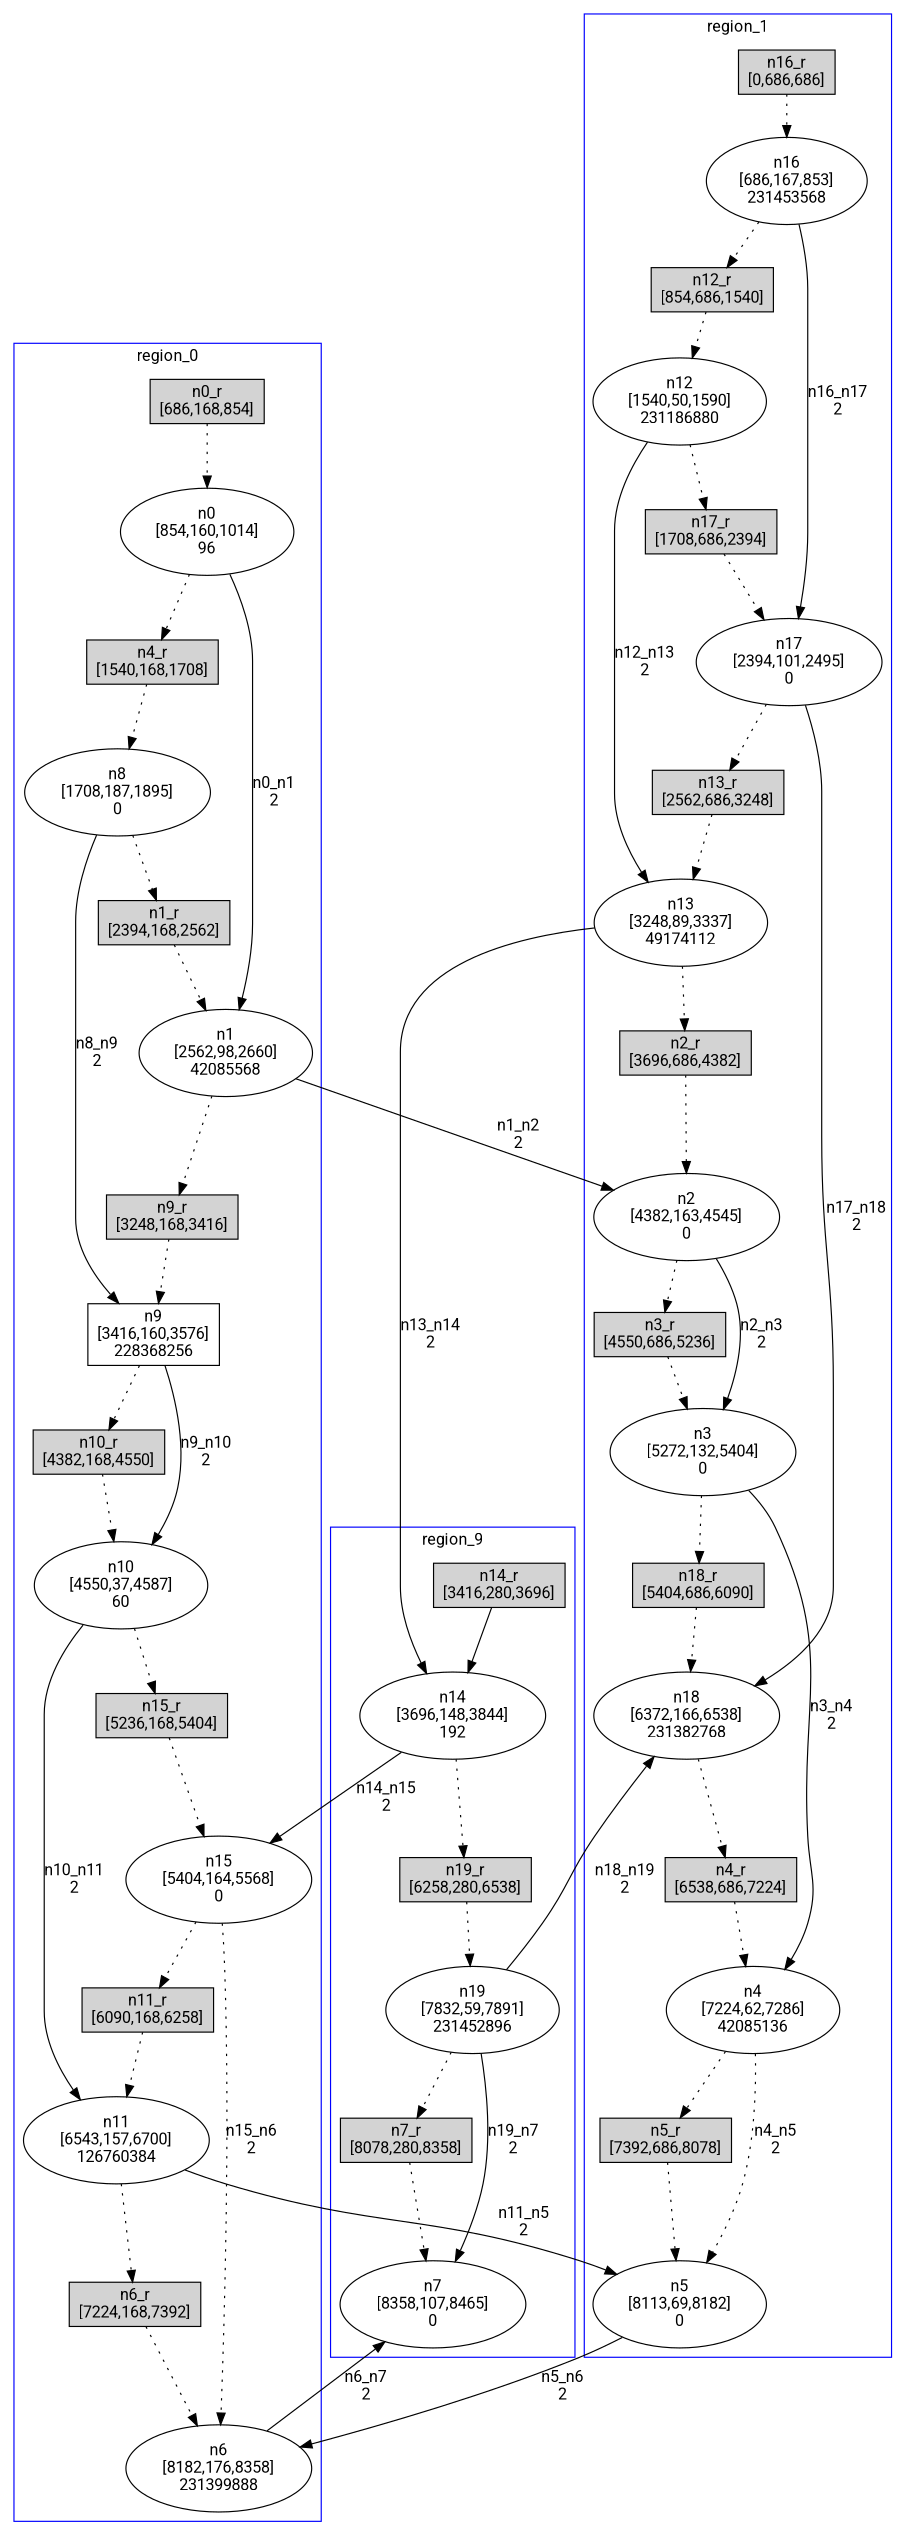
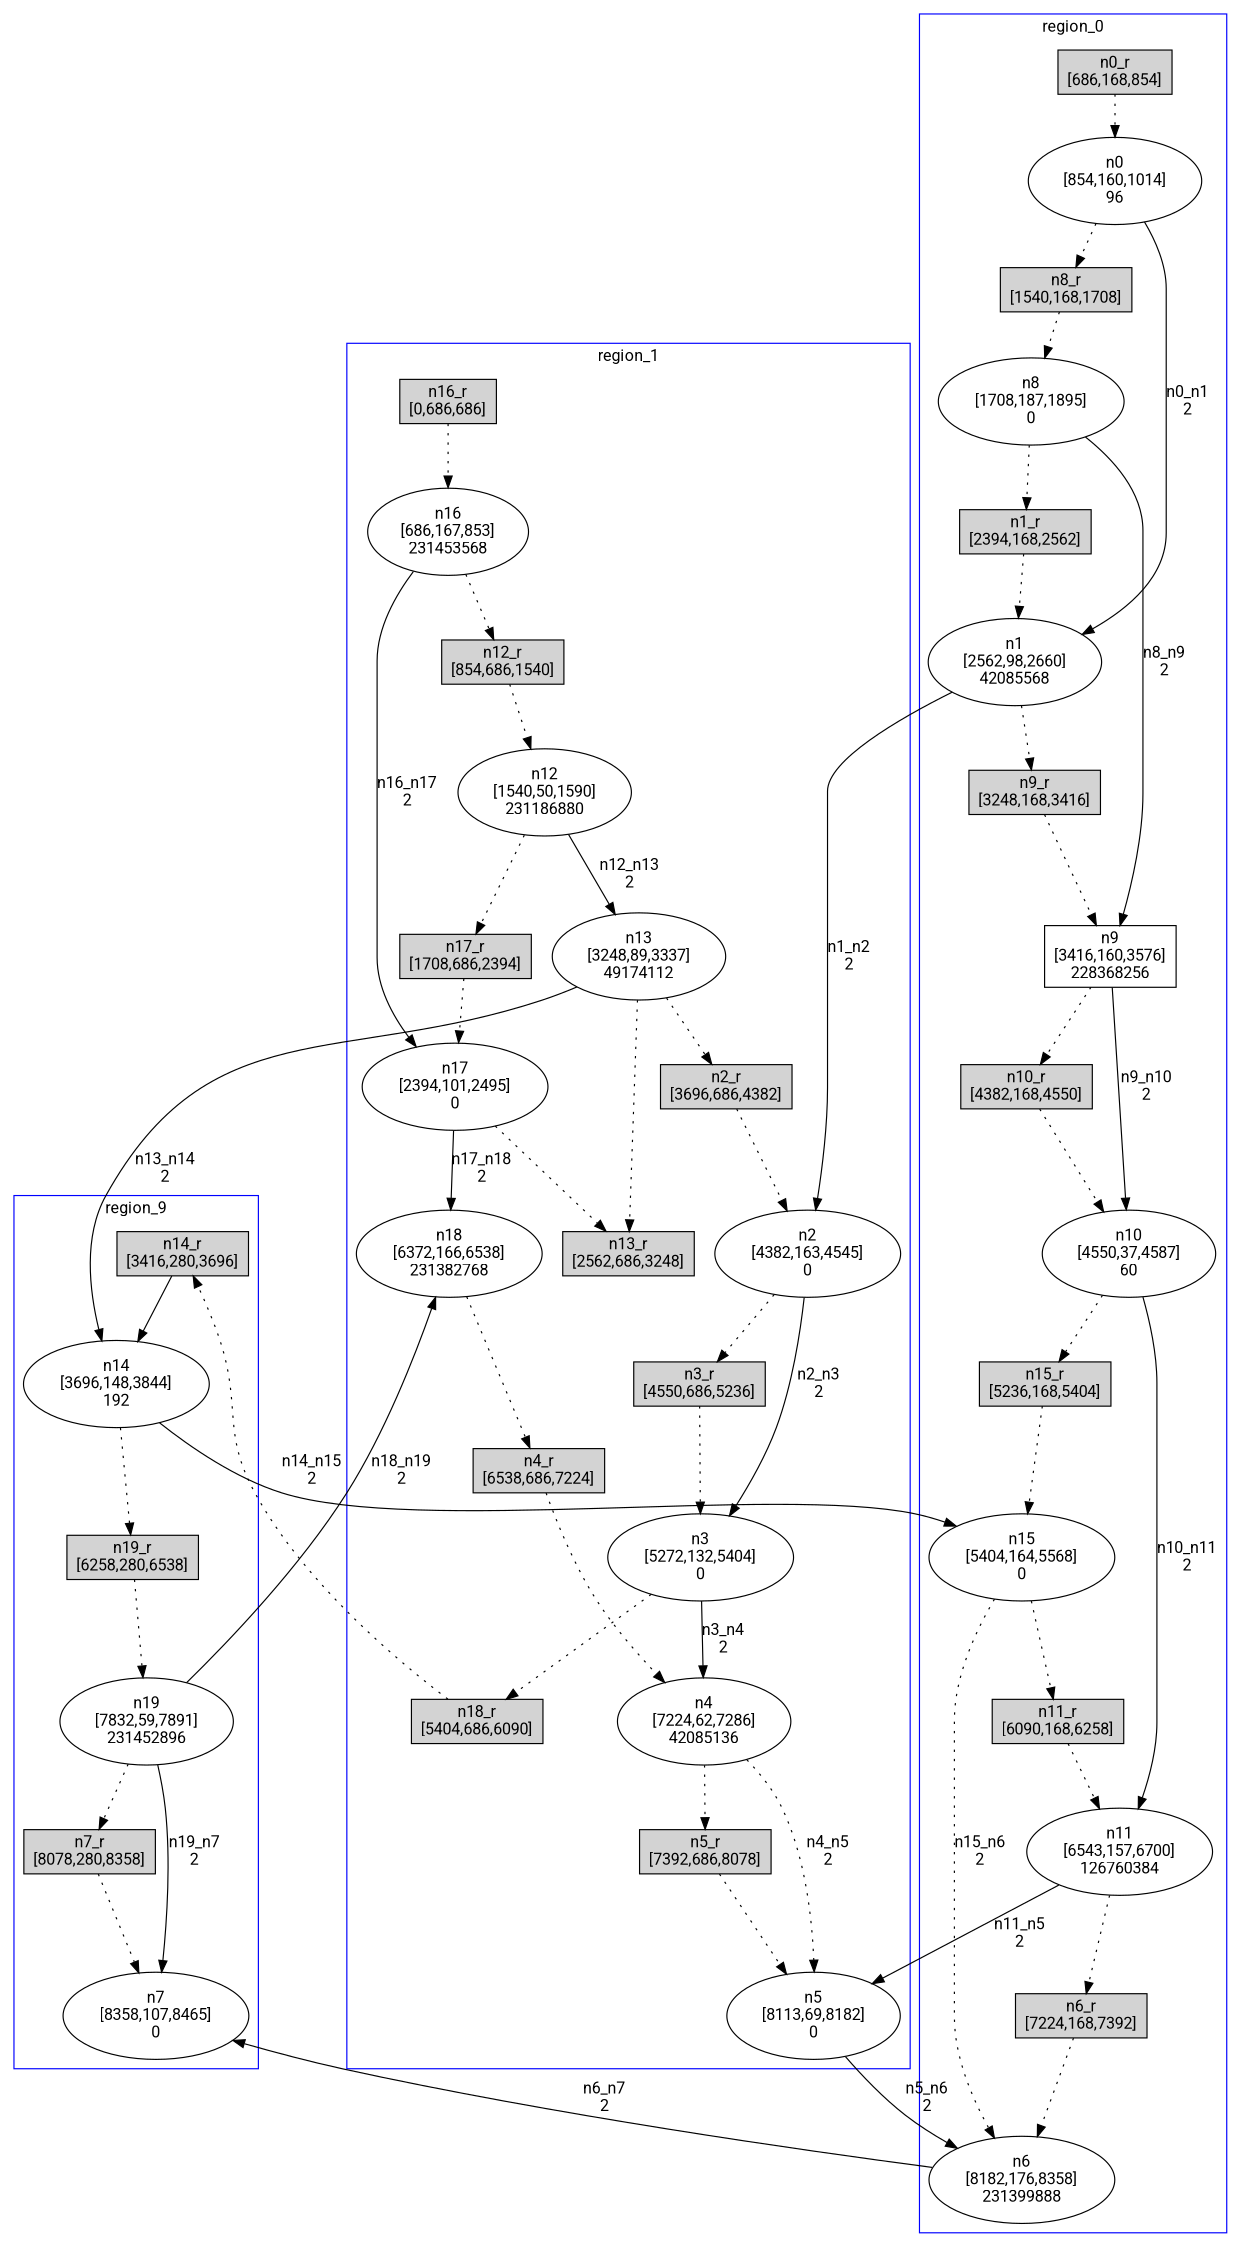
node "n4_r [1540,168,1708]": label "n4_r [1540,168,1708]" -> "n8_r [1540,168,1708]"
edge "n13_r [2562,686,3248]" -> "n13 [3248,89,3337] 49174112": reversed
edge "n18_r [5404,686,6090]" -> "n18 [6372,166,6538] 231382768": now "n18_r [5404,686,6090]" -> "n14_r [3416,280,3696]"
